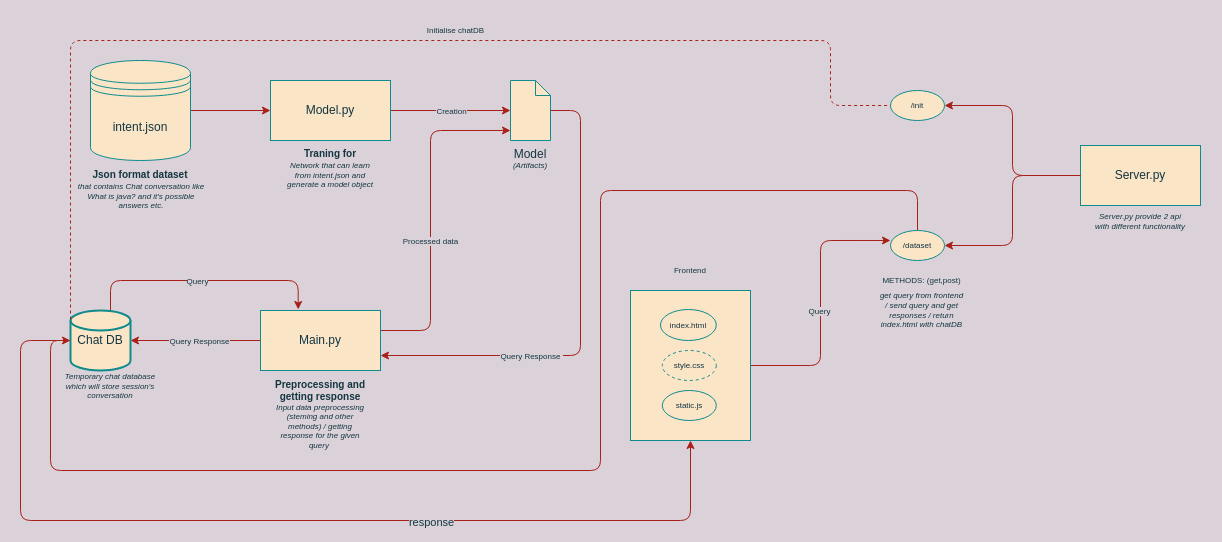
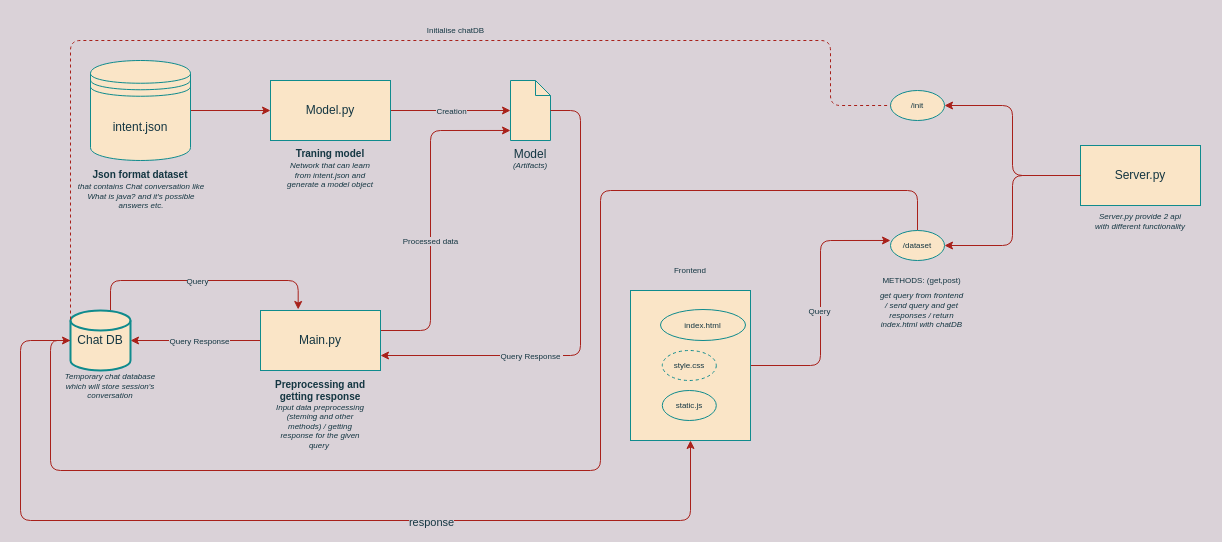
node "Traning for": label "Traning for" -> "Traning model"
node "index.html": size 56x31 -> 85x31
